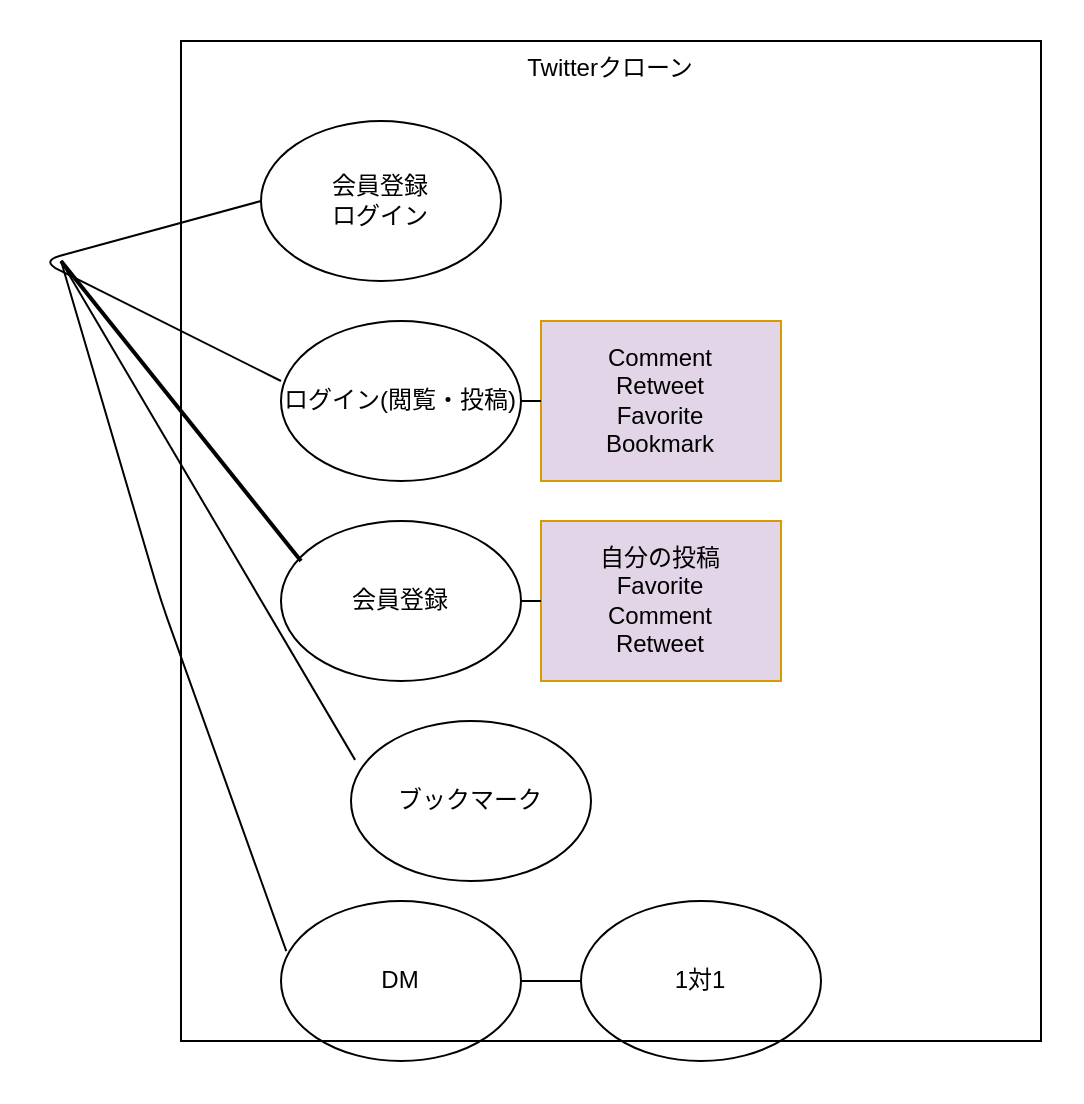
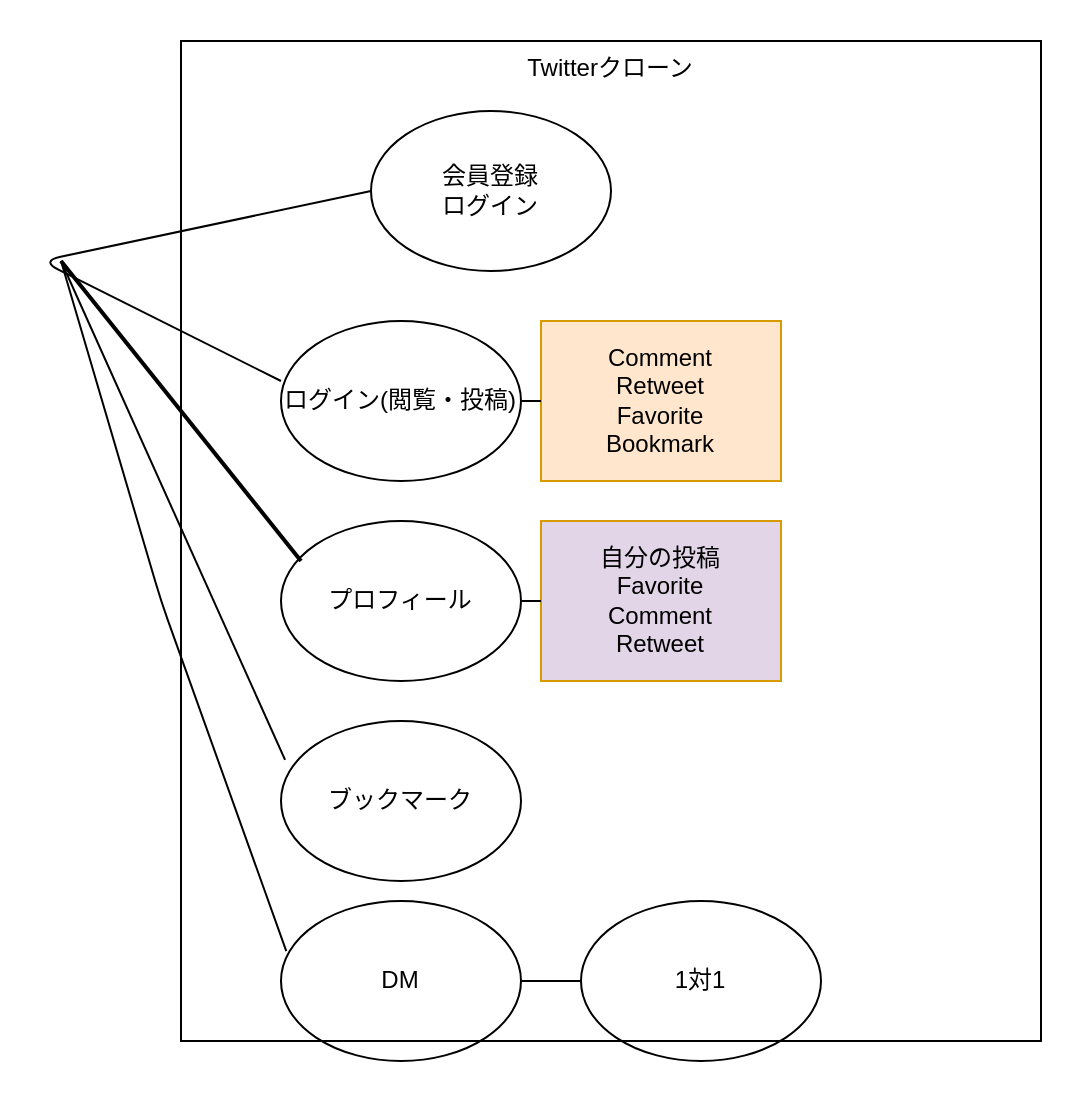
node "会員登録 ログイン": moved (381, 201) -> (491, 191)
node "Comment Retweet Favorite Bookmark": fillcolor #e1d5e7 -> #ffe6cc
node "会員登録": label "会員登録" -> "プロフィール"
node "ブックマーク": moved (471, 801) -> (401, 801)
